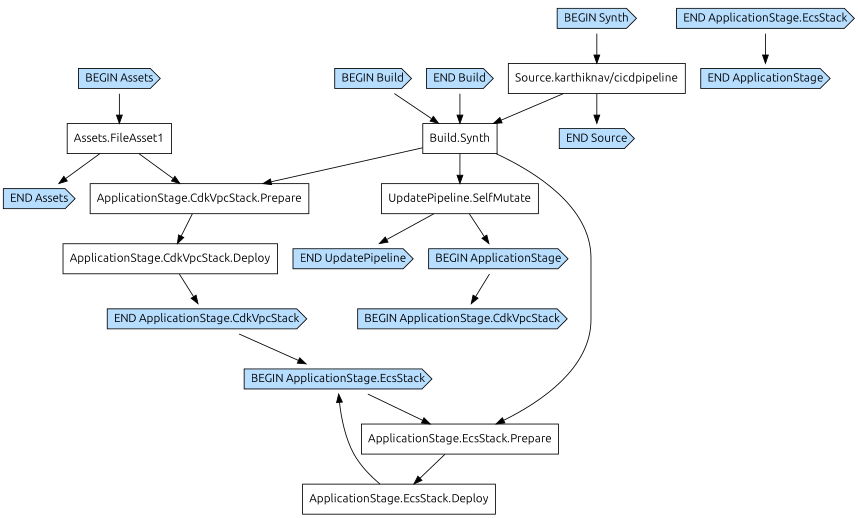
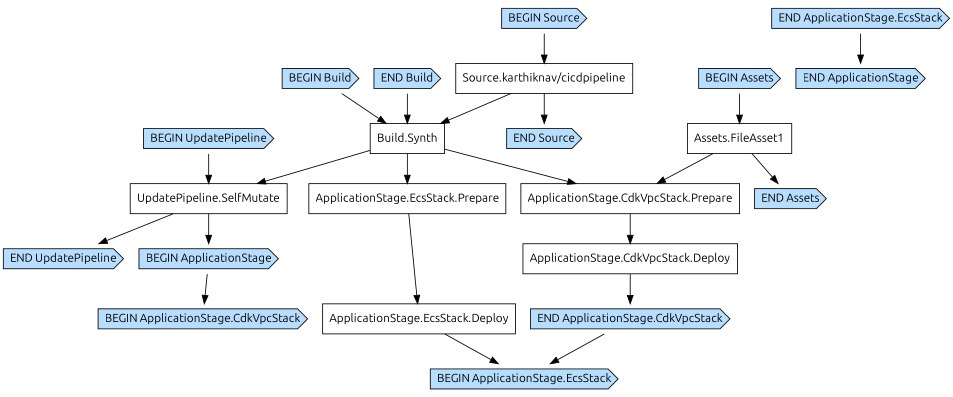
node "BEGIN Synth": label "BEGIN Synth" -> "BEGIN Source"
node "BEGIN UpdatePipeline": added
edge "BEGIN ApplicationStage.EcsStack" -> "ApplicationStage.EcsStack.Prepare": removed
